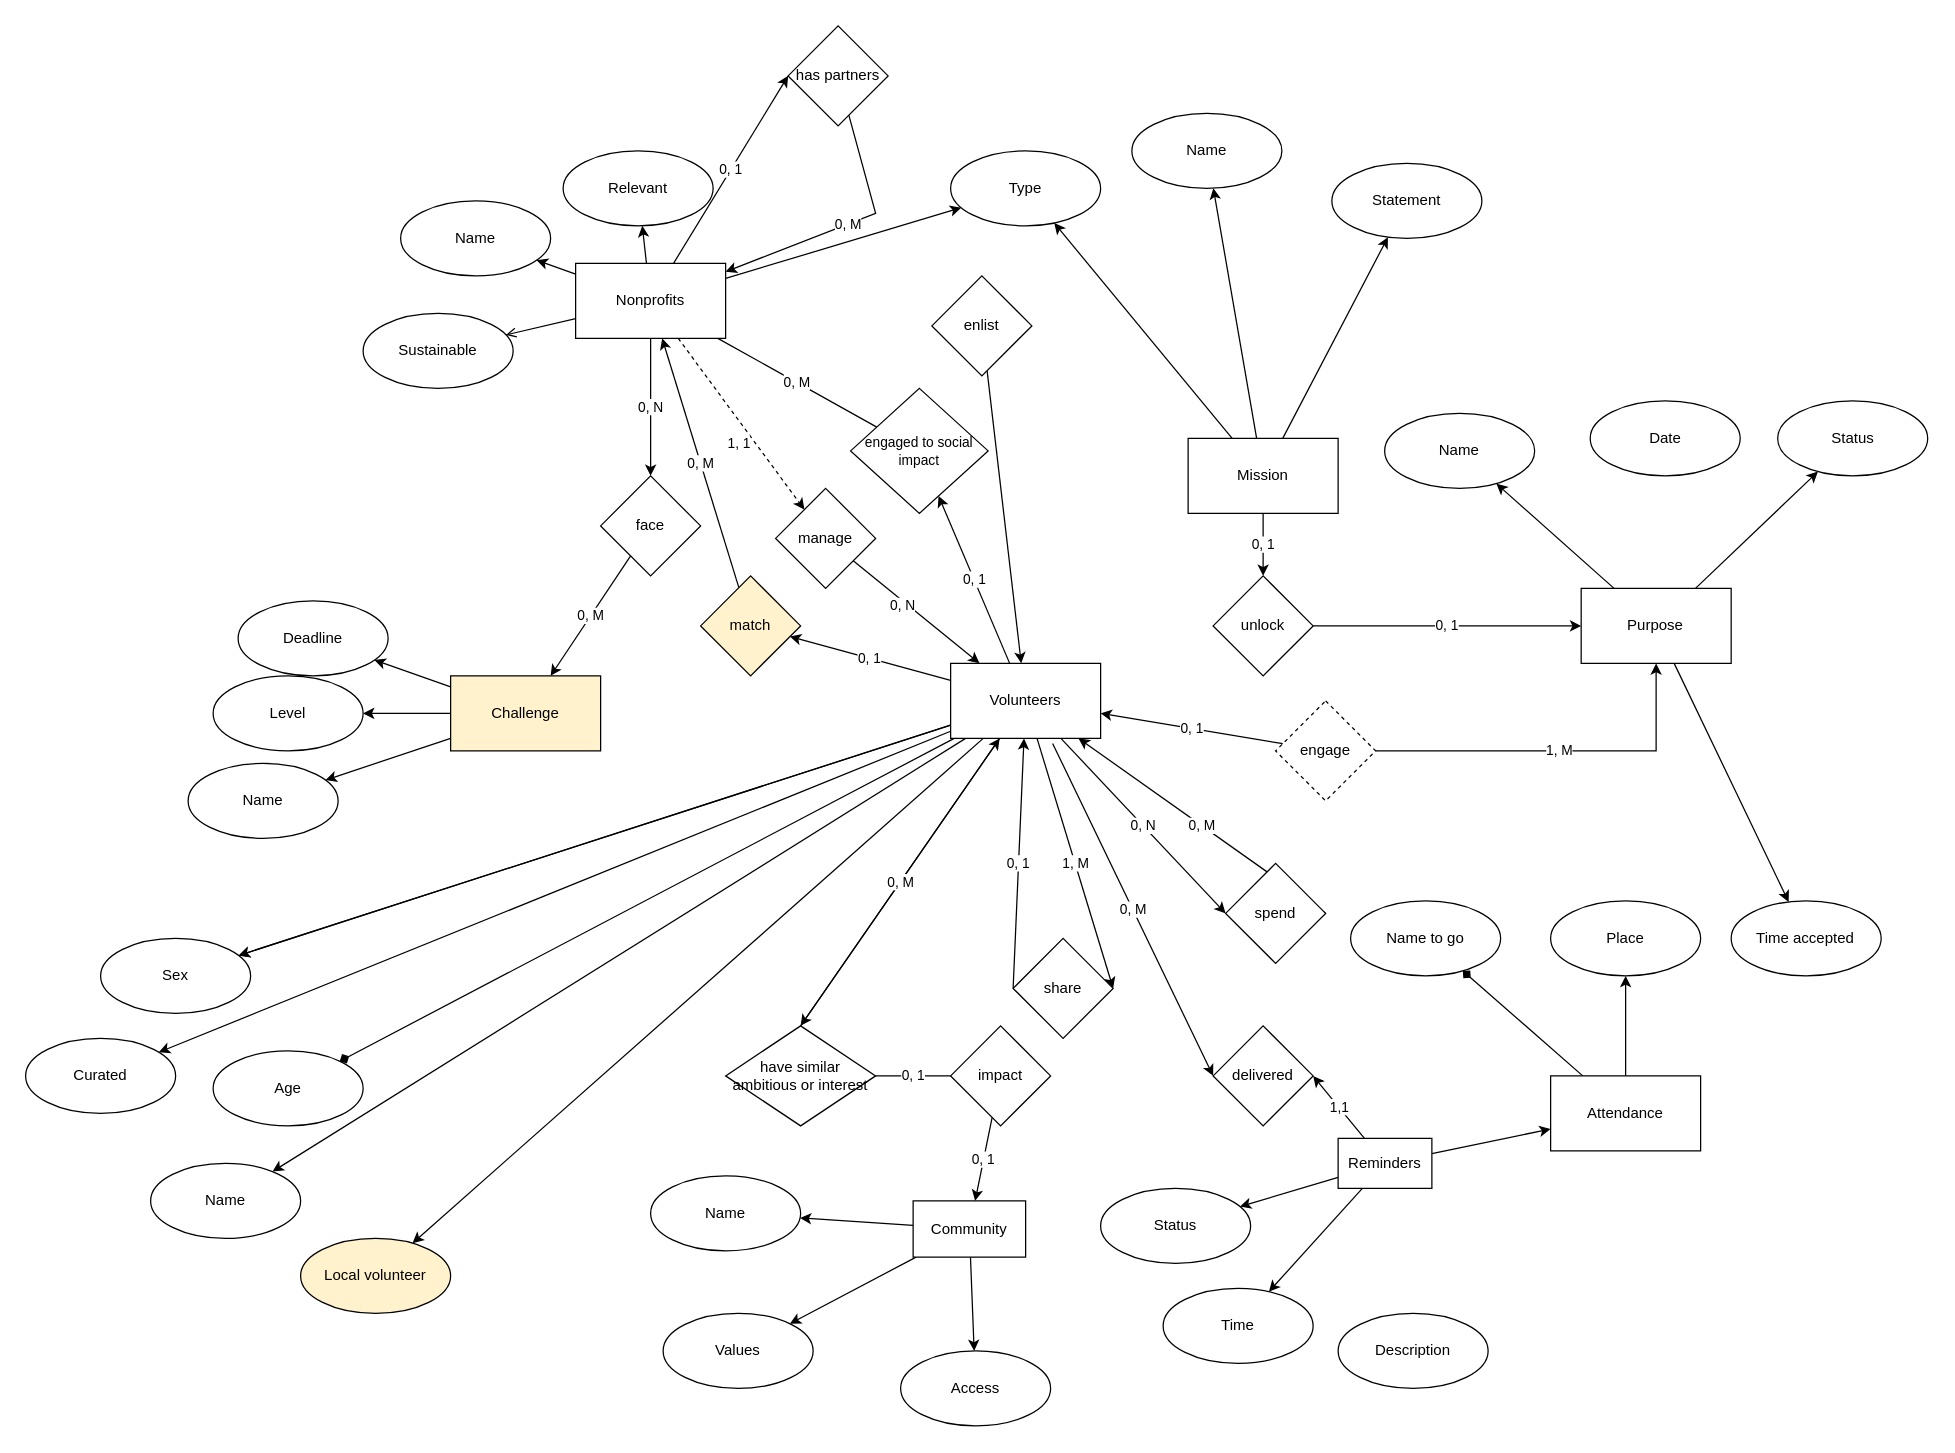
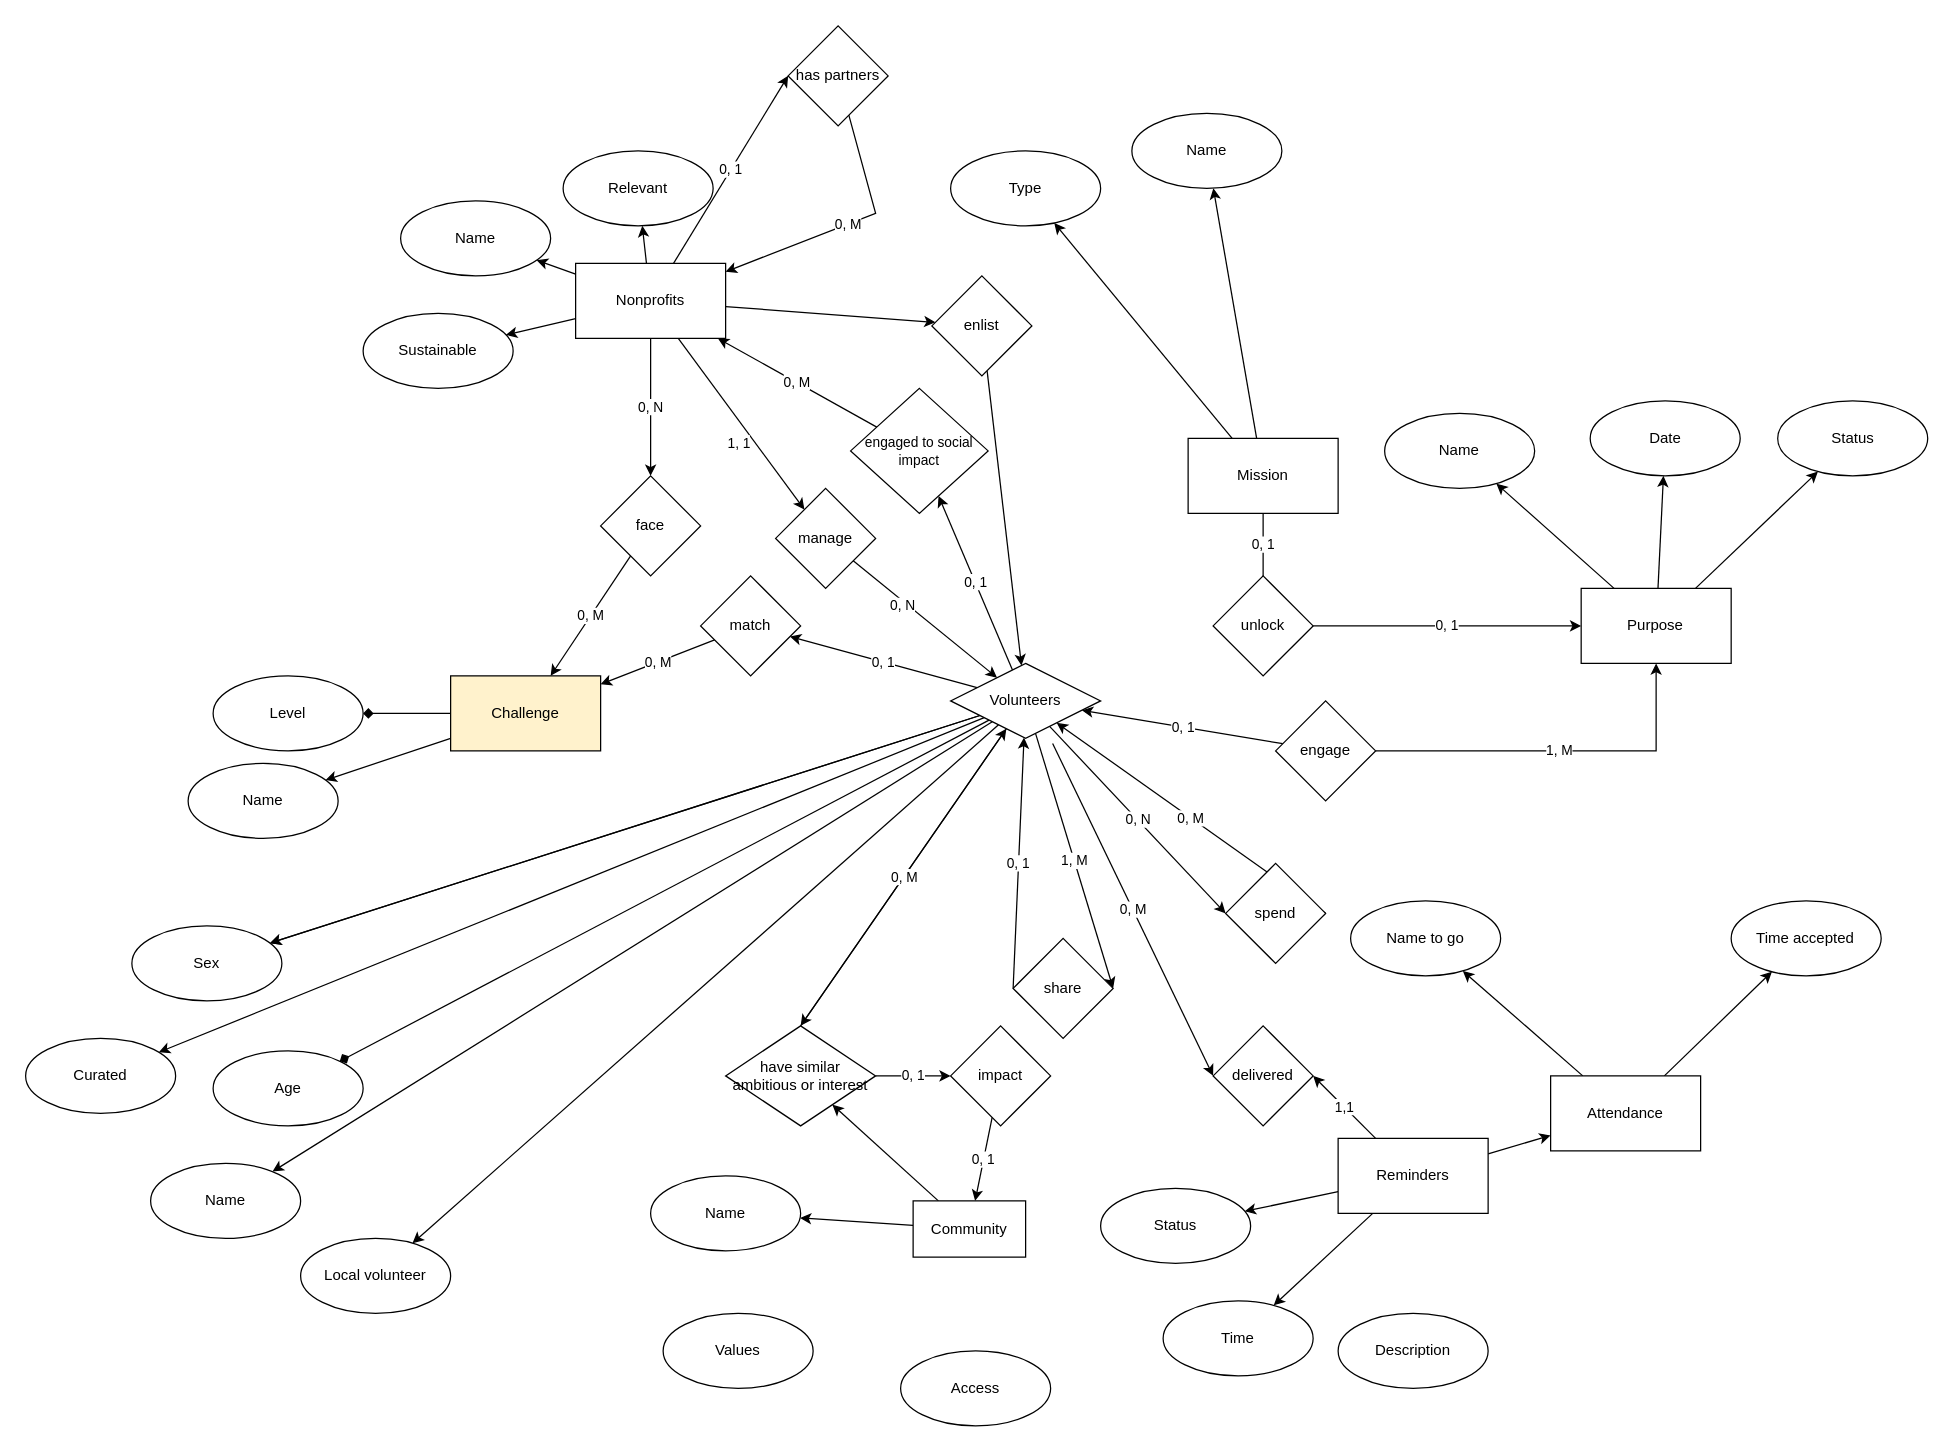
node "Statement": removed
edge "Nonprofits" -> "Type": now "Nonprofits" -> "enlist"
edge "Nonprofits" -> "Sustainable": arrowhead open -> classic
edge "Nonprofits" -- "engaged to social impact": arrowhead none -> classic
edge "Mission" -> "Statement": removed
edge "Nonprofits" -> "manage": style dashed -> solid
edge "match" -> "Nonprofits": now "match" -> "Challenge"
edge "Mission" -> "unlock": arrowhead classic -> none
node "match": fillcolor #fff2cc -> #ffffff
node "Deadline": removed
edge "Challenge" -> "Deadline": removed
node "Volunteers": shape rectangle -> diamond
edge "Challenge" -> "Level": arrowhead classic -> diamond
node "engage": style dashed -> solid
edge "Purpose" -> "Time accepted": now "Purpose" -> "Date"
node "Place": removed
node "Sex": moved (176, 976) -> (207, 963)
edge "Attendance" -> "Name to go": arrowhead diamond -> classic
edge "Attendance" -> "Time accepted": added
edge "Attendance" -> "Place": removed
edge "have similar ambitious or interest" -- "impact": arrowhead none -> classic
node "Reminders": size 94x50 -> 150x75
node "Local volunteer": fillcolor #fff2cc -> #ffffff
edge "Community" -> "Values": removed
edge "Community" -> "Access": now "Community" -> "have similar ambitious or interest"
node "Time": moved (1238, 1326) -> (1238, 1338)
